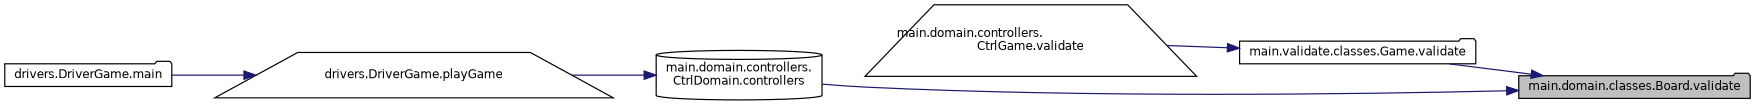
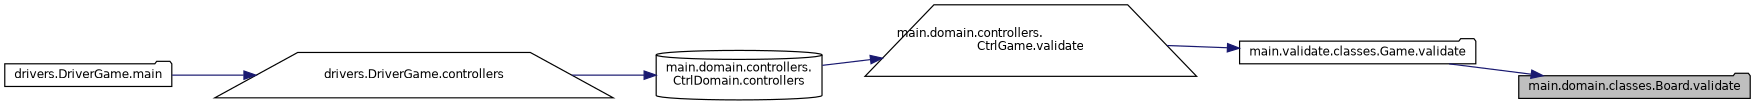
node "drivers.DriverGame.playGame": label "drivers.DriverGame.playGame" -> "drivers.DriverGame.controllers"
edge "main.domain.controllers. CtrlDomain.controllers" -> "main.domain.classes.Board.validate": now "main.domain.controllers. CtrlDomain.controllers" -> "main.domain.controllers. CtrlGame.validate"
